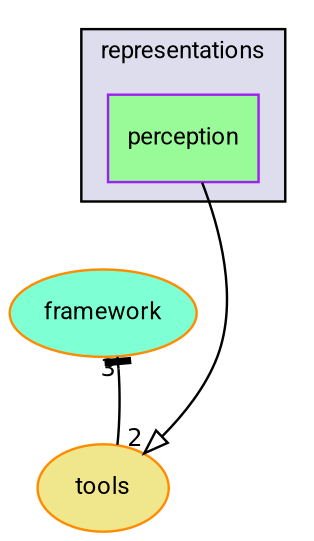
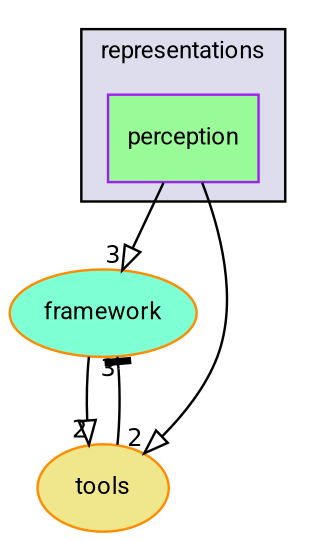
edge "perception" -> "framework": added
edge "framework" -> "tools": added
